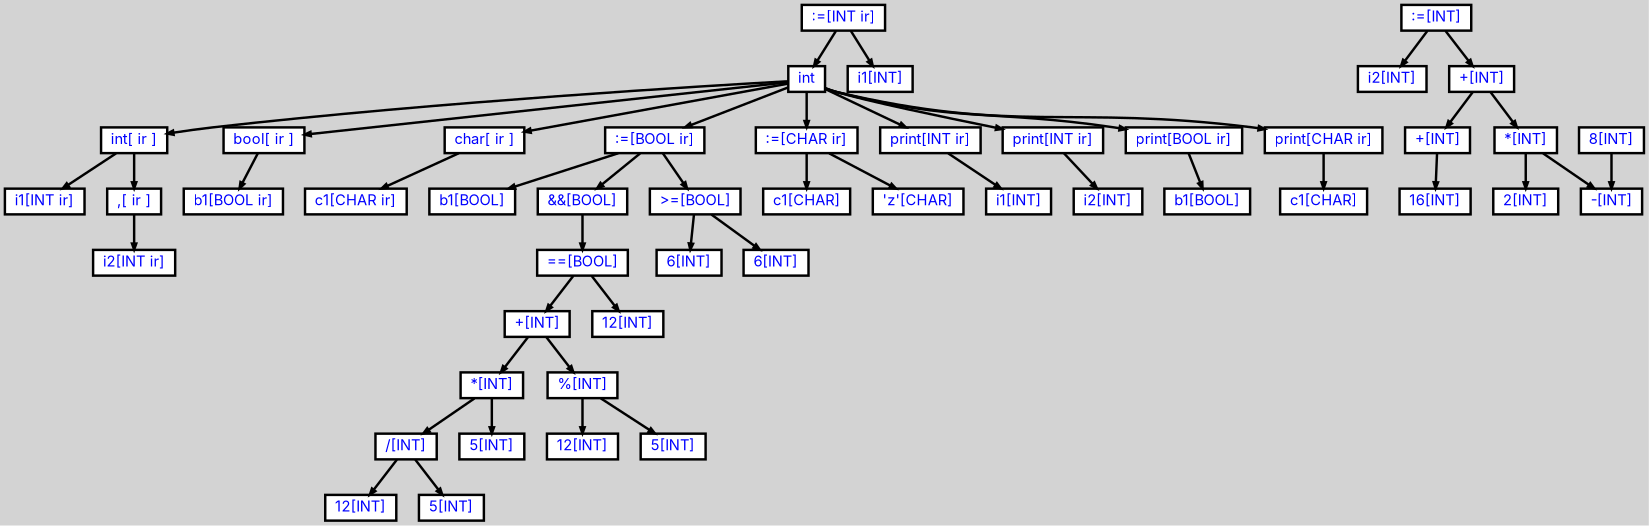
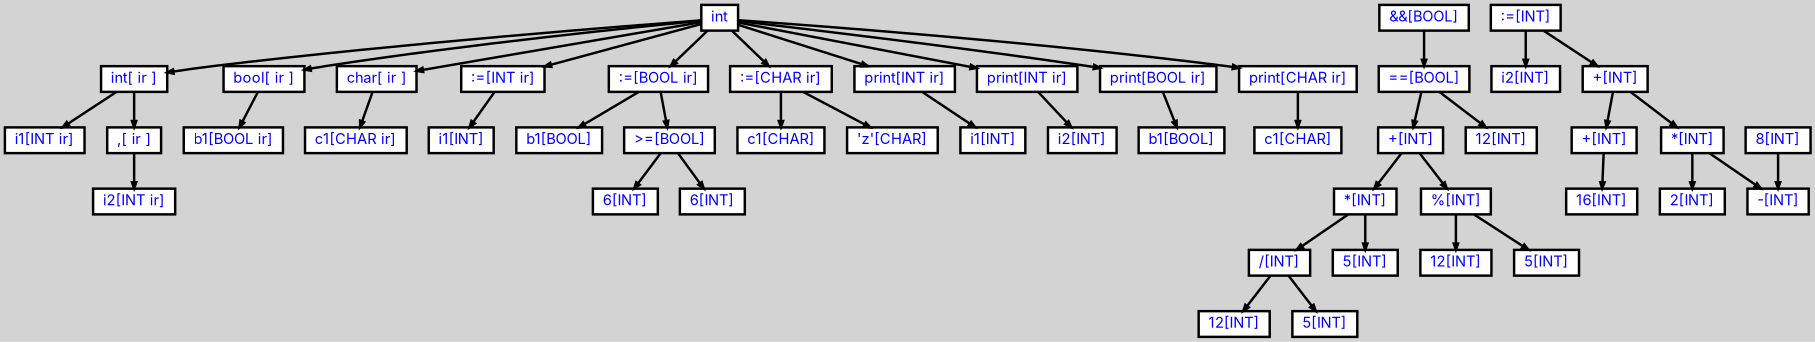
edge ":=[INT ir]" -> "int": reversed
edge ":=[BOOL ir]" -> "&&[BOOL]": removed
